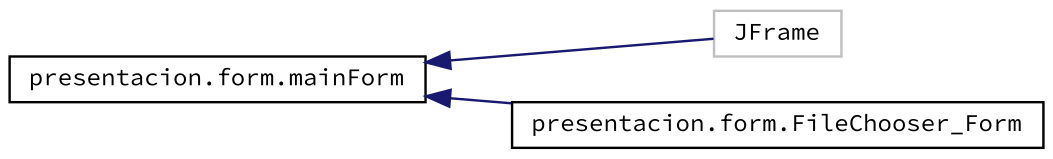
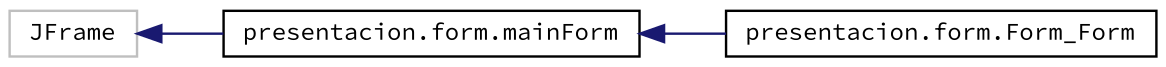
edge "JFrame" -> "presentacion.form.mainForm": reversed
node "presentacion.form.FileChooser_Form": label "presentacion.form.FileChooser_Form" -> "presentacion.form.Form_Form"
